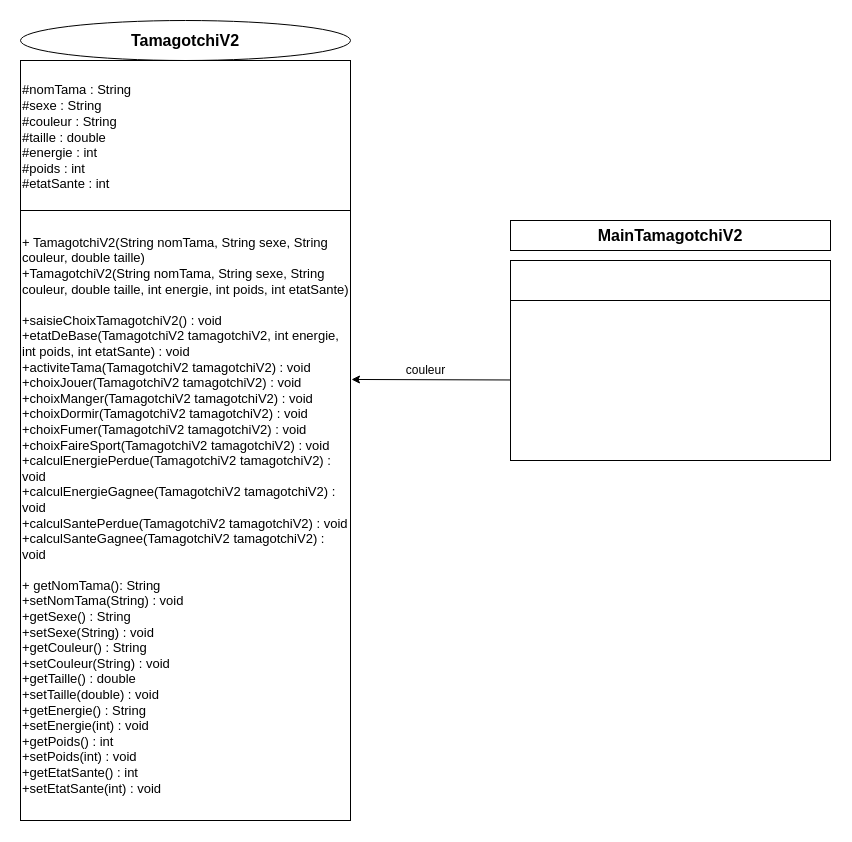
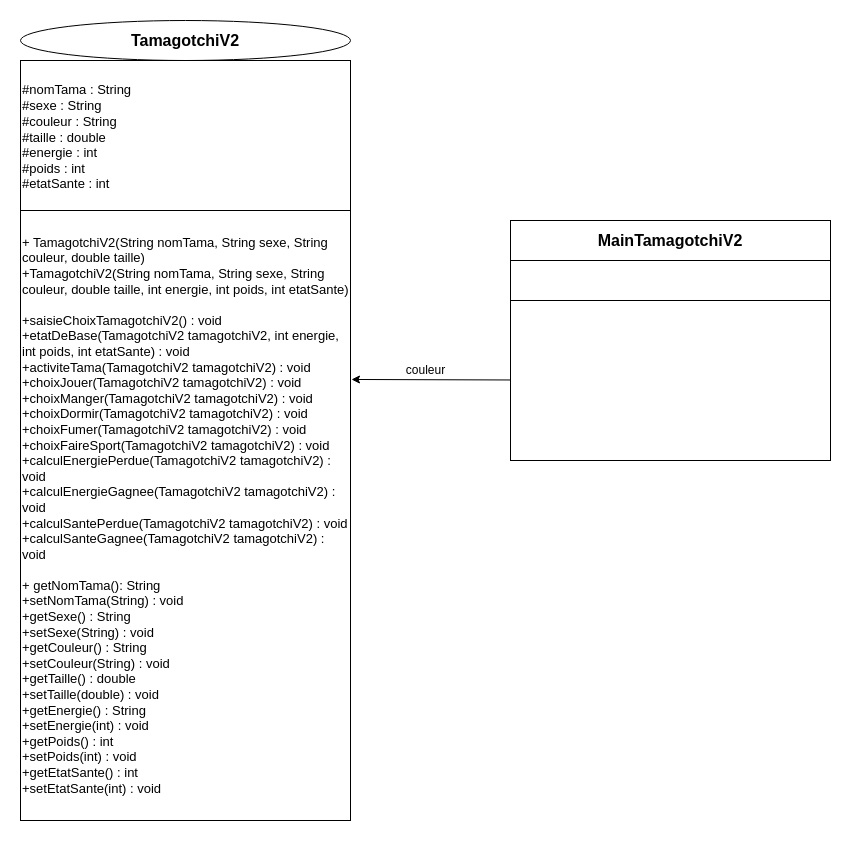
node "MainTamagotchiV2": size 320x30 -> 320x40
